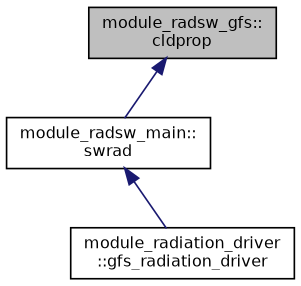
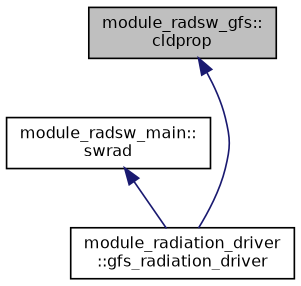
edge "module_radsw_main:: swrad" -> "module_radsw_gfs:: cldprop": now "module_radiation_driver ::gfs_radiation_driver" -> "module_radsw_gfs:: cldprop"
